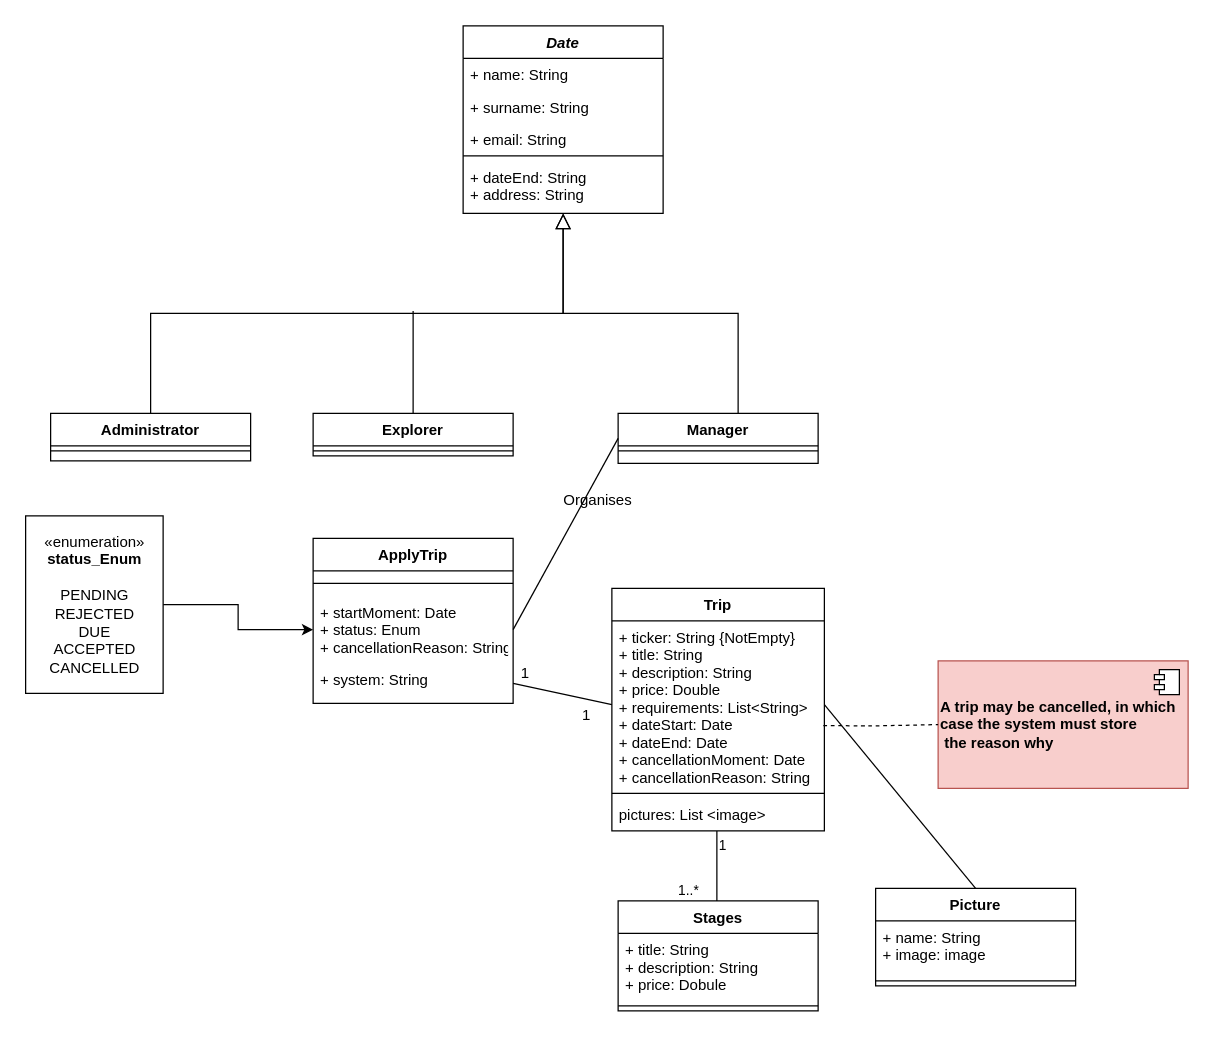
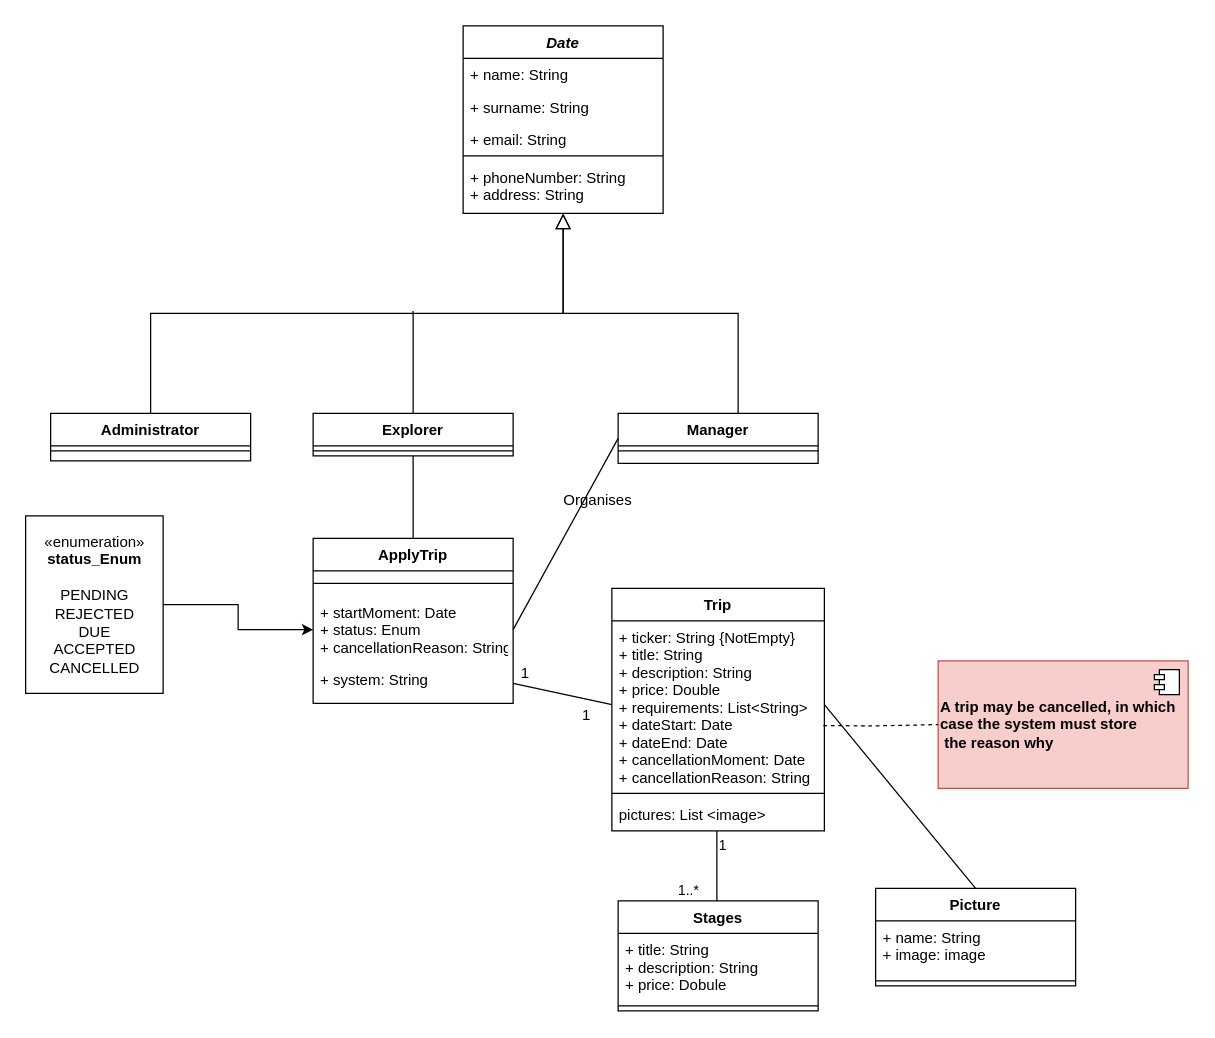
node "+ dateEnd: String + address: String": label "+ dateEnd: String + address: String" -> "+ phoneNumber: String + address: String"
edge "Explorer" -- "ApplyTrip": added
